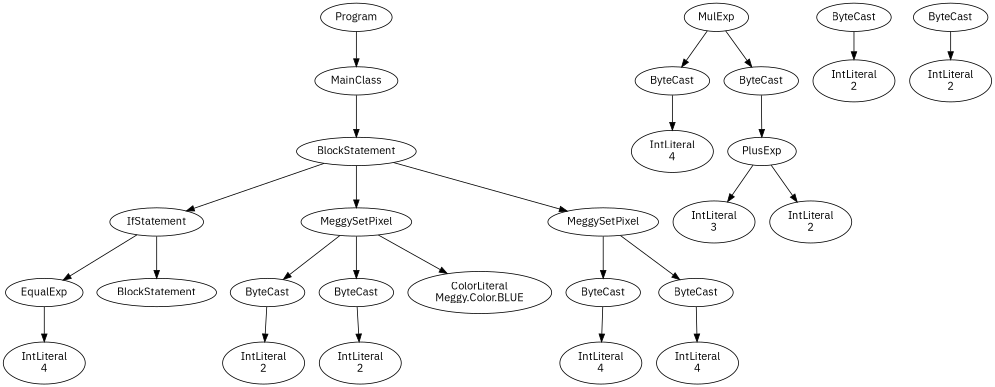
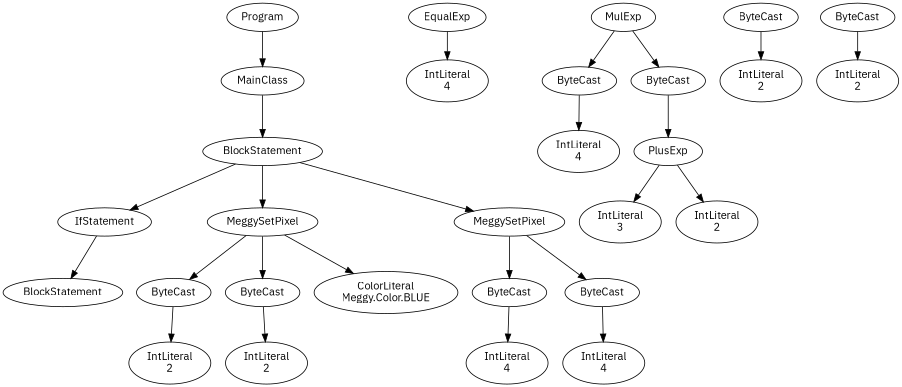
edge "IfStatement" -> "EqualExp": removed
